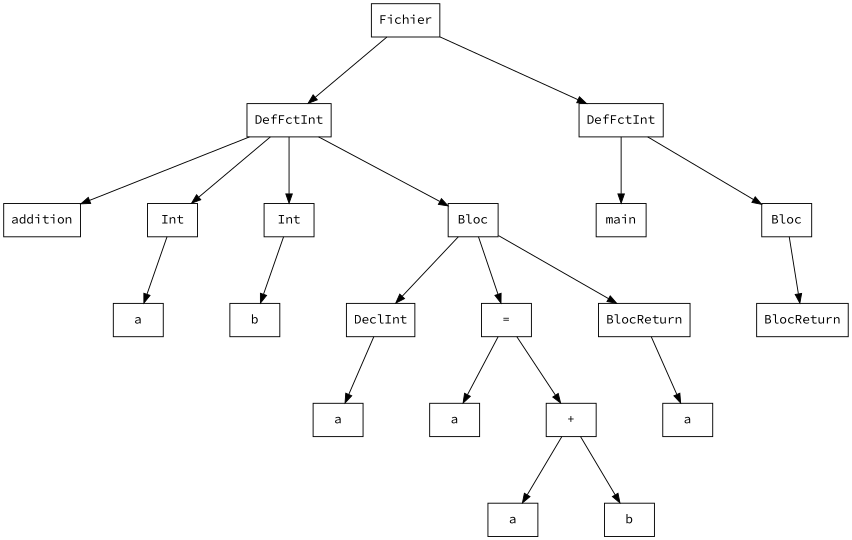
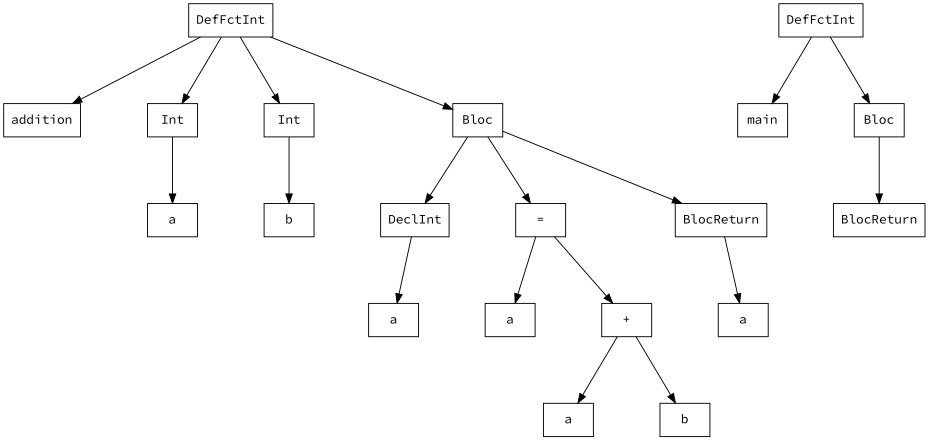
node "Fichier": removed
